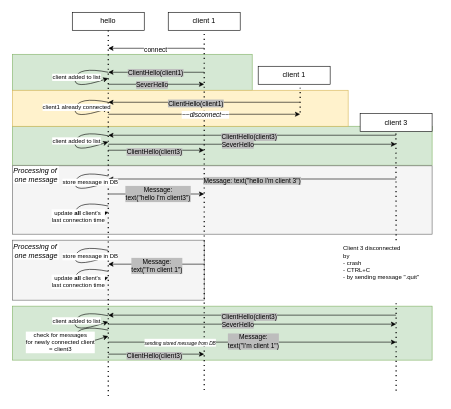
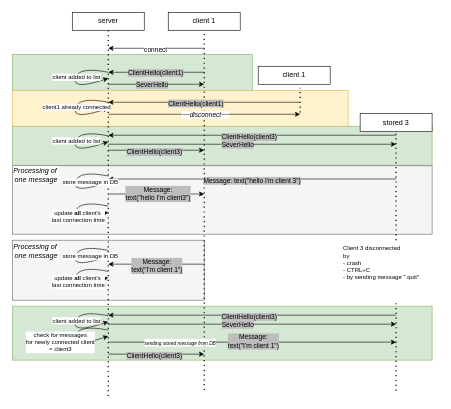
node "hello": label "hello" -> "server"
node "client 3": label "client 3" -> "stored 3"
